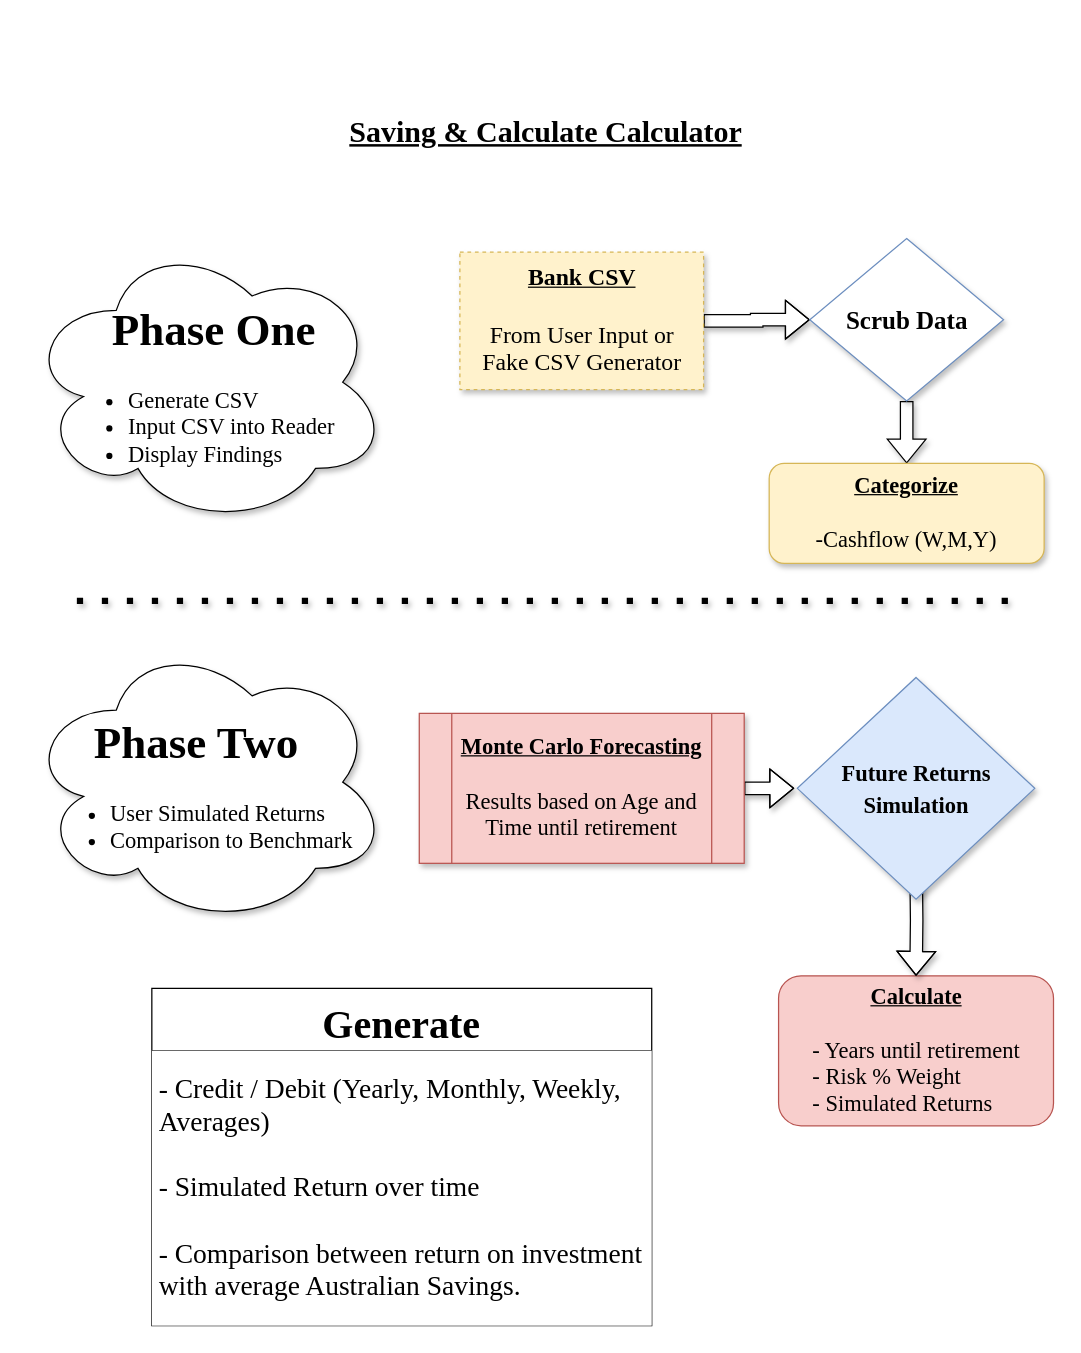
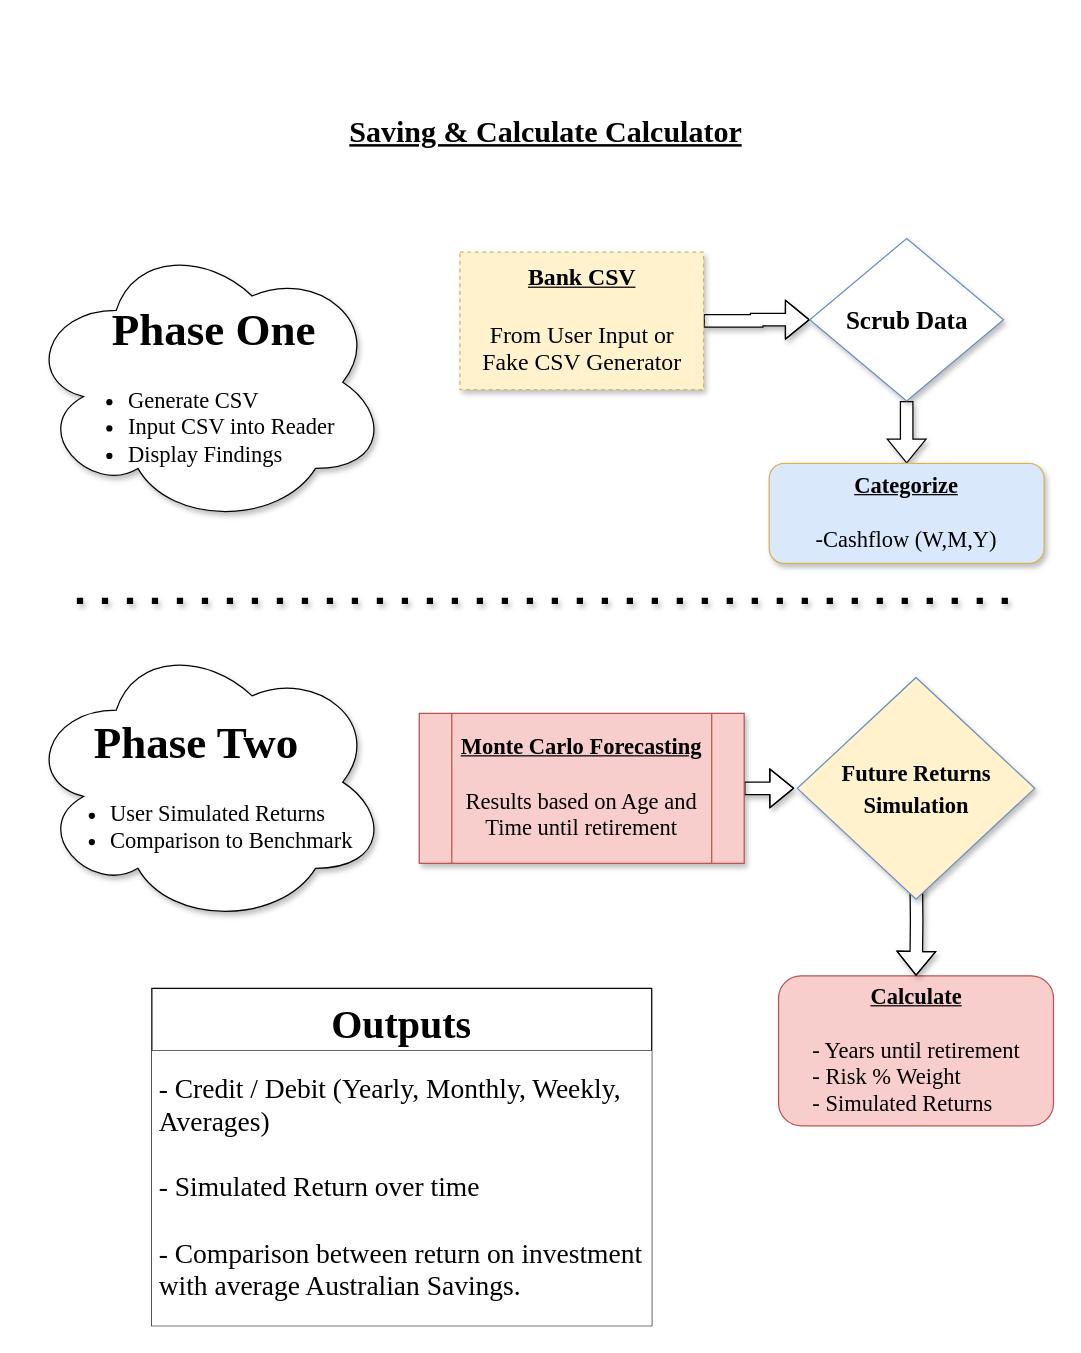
node "Categorize -Cashflow (W,M,Y)": fillcolor #fff2cc -> #dae8fc
node "Future Returns Simulation": fillcolor #dae8fc -> #fff2cc
node "Generate": label "Generate" -> "Outputs"
